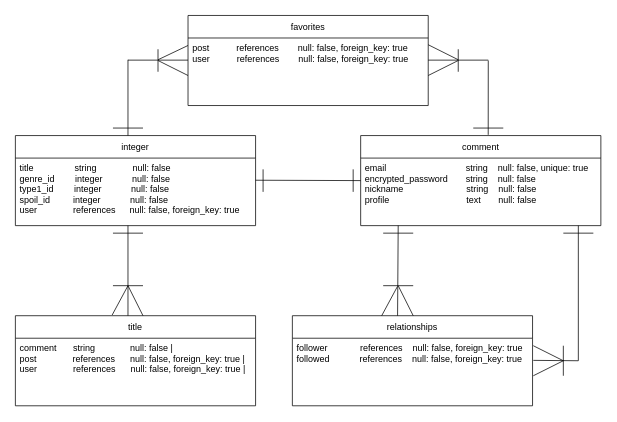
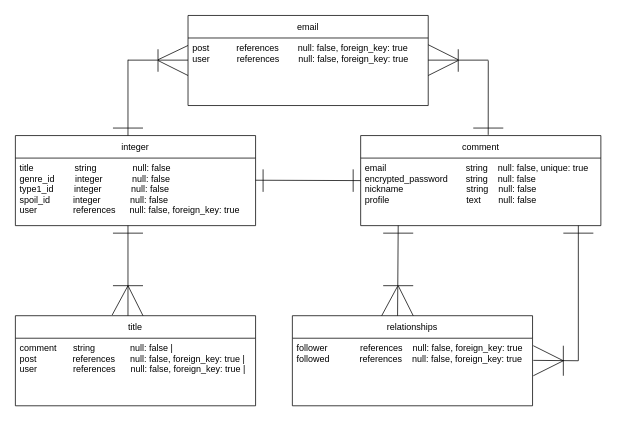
node "favorites": label "favorites" -> "email"
